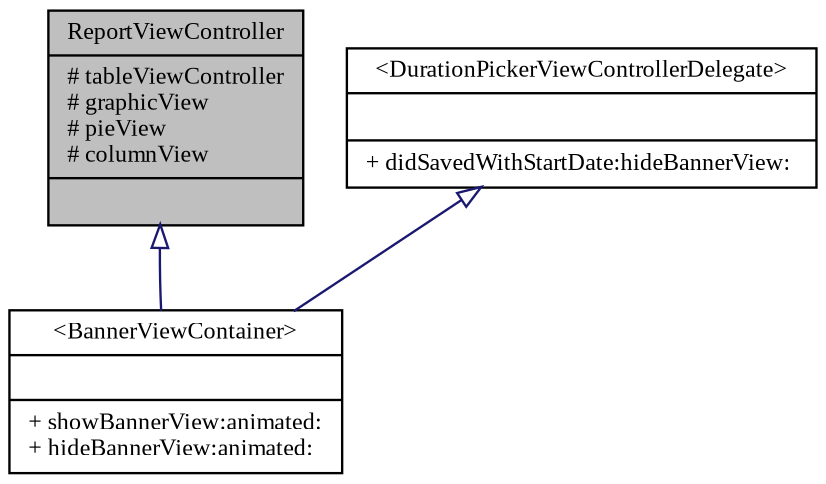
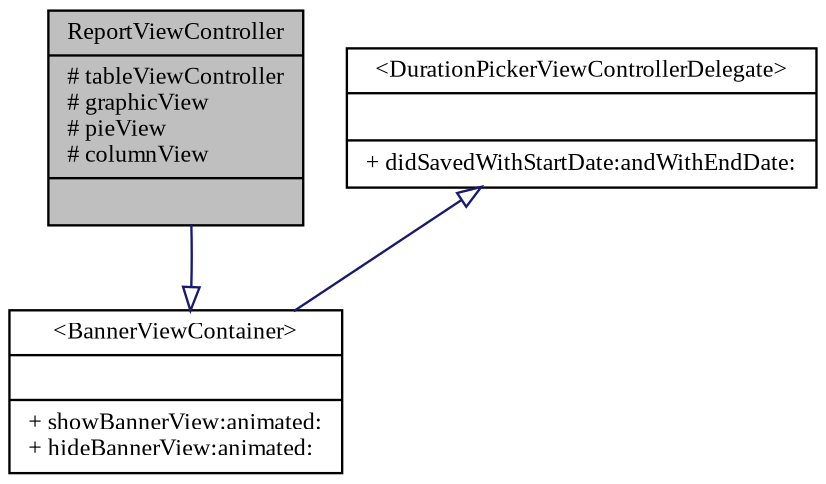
node "<DurationPickerViewControllerDelegate>": text "+ didSavedWithStartDate:hideBannerView:" -> "+ didSavedWithStartDate:andWithEndDate:"
edge "<BannerViewContainer>" -> "ReportViewController": reversed
